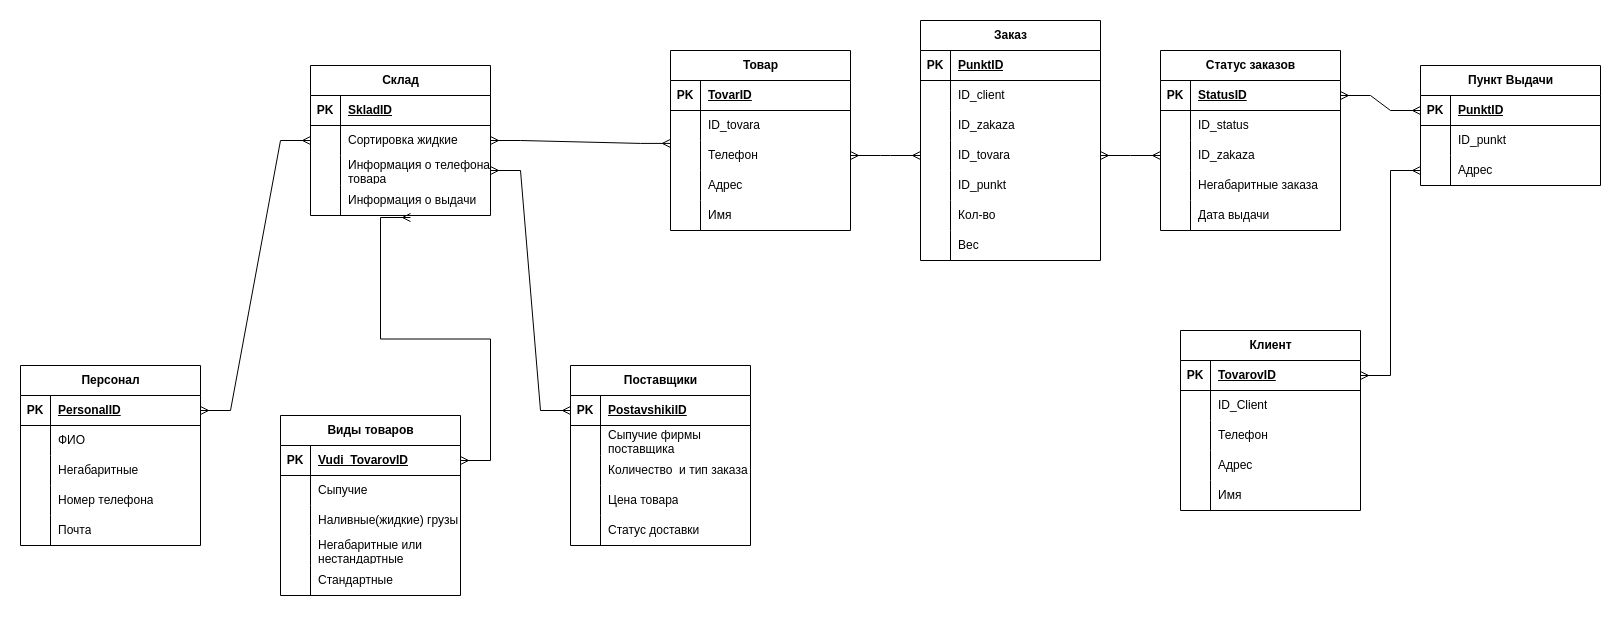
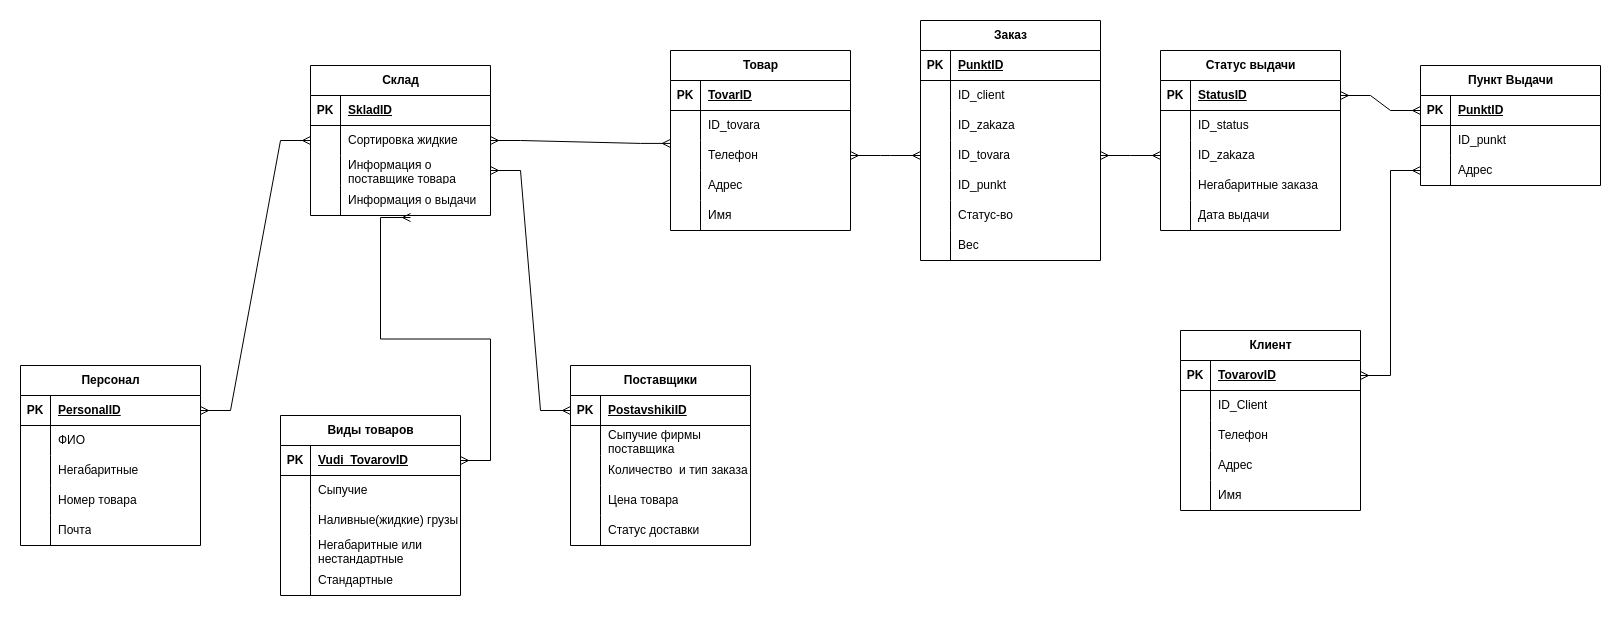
node "Статус заказов": label "Статус заказов" -> "Статус выдачи"
node "Информация о телефона товара": label "Информация о телефона товара" -> "Информация о поставщике товара"
node "Кол-во": label "Кол-во" -> "Статус-во"
node "Номер телефона": label "Номер телефона" -> "Номер товара"
